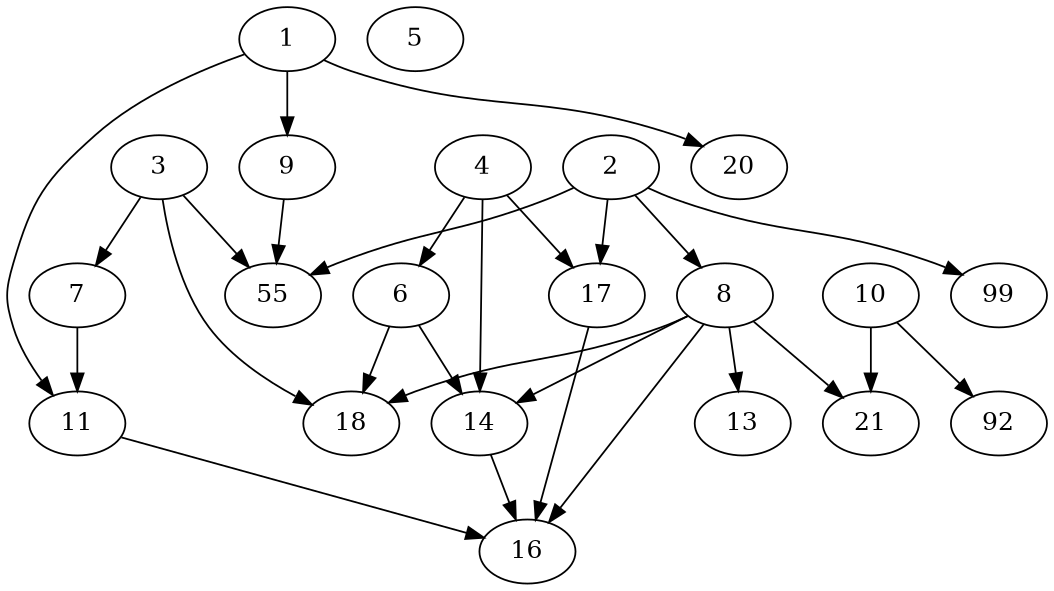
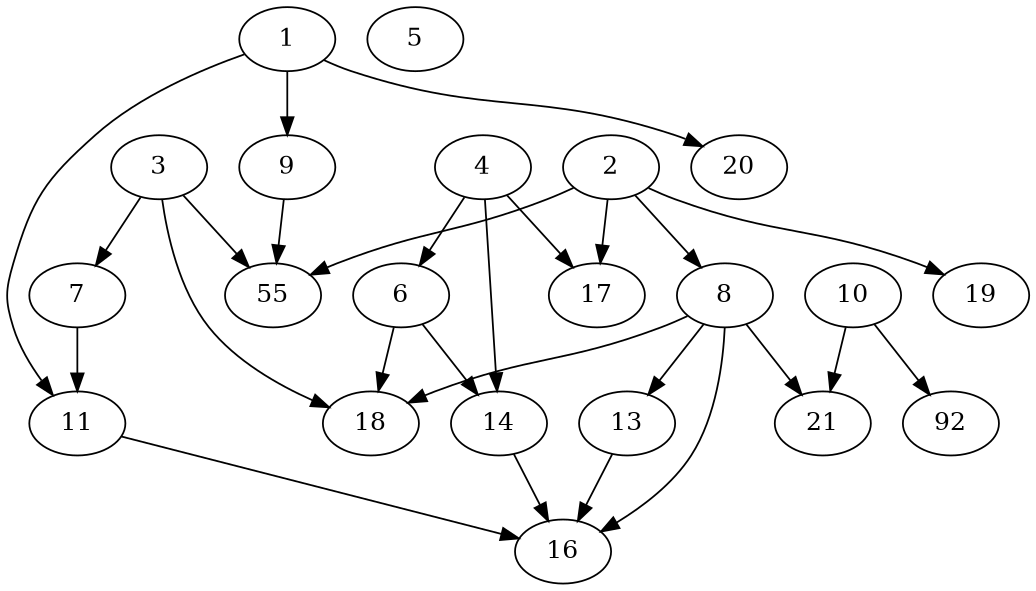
node "99": label "99" -> "19"
edge "8" -> "14": removed
edge "17" -> "16": now "13" -> "16"
